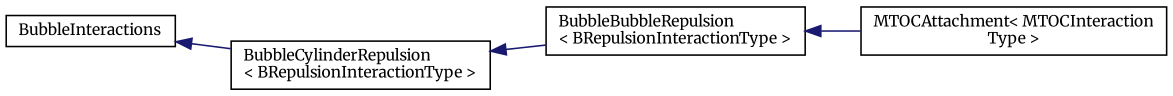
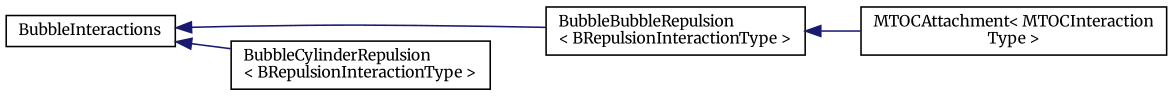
edge "BubbleBubbleRepulsion < BRepulsionInteractionType >" -> "BubbleCylinderRepulsion < BRepulsionInteractionType >": now "BubbleBubbleRepulsion < BRepulsionInteractionType >" -> "BubbleInteractions"
